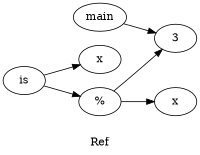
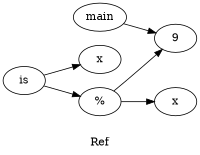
node "3": label "3" -> "9"
